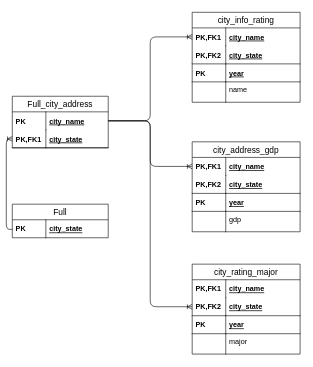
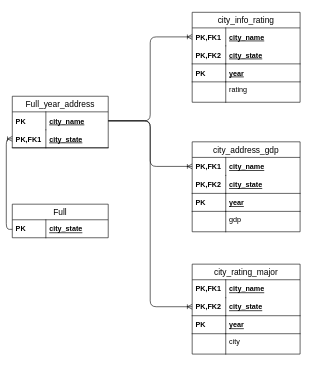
node "name": label "name" -> "rating"
node "Full_city_address": label "Full_city_address" -> "Full_year_address"
node "major": label "major" -> "city"
